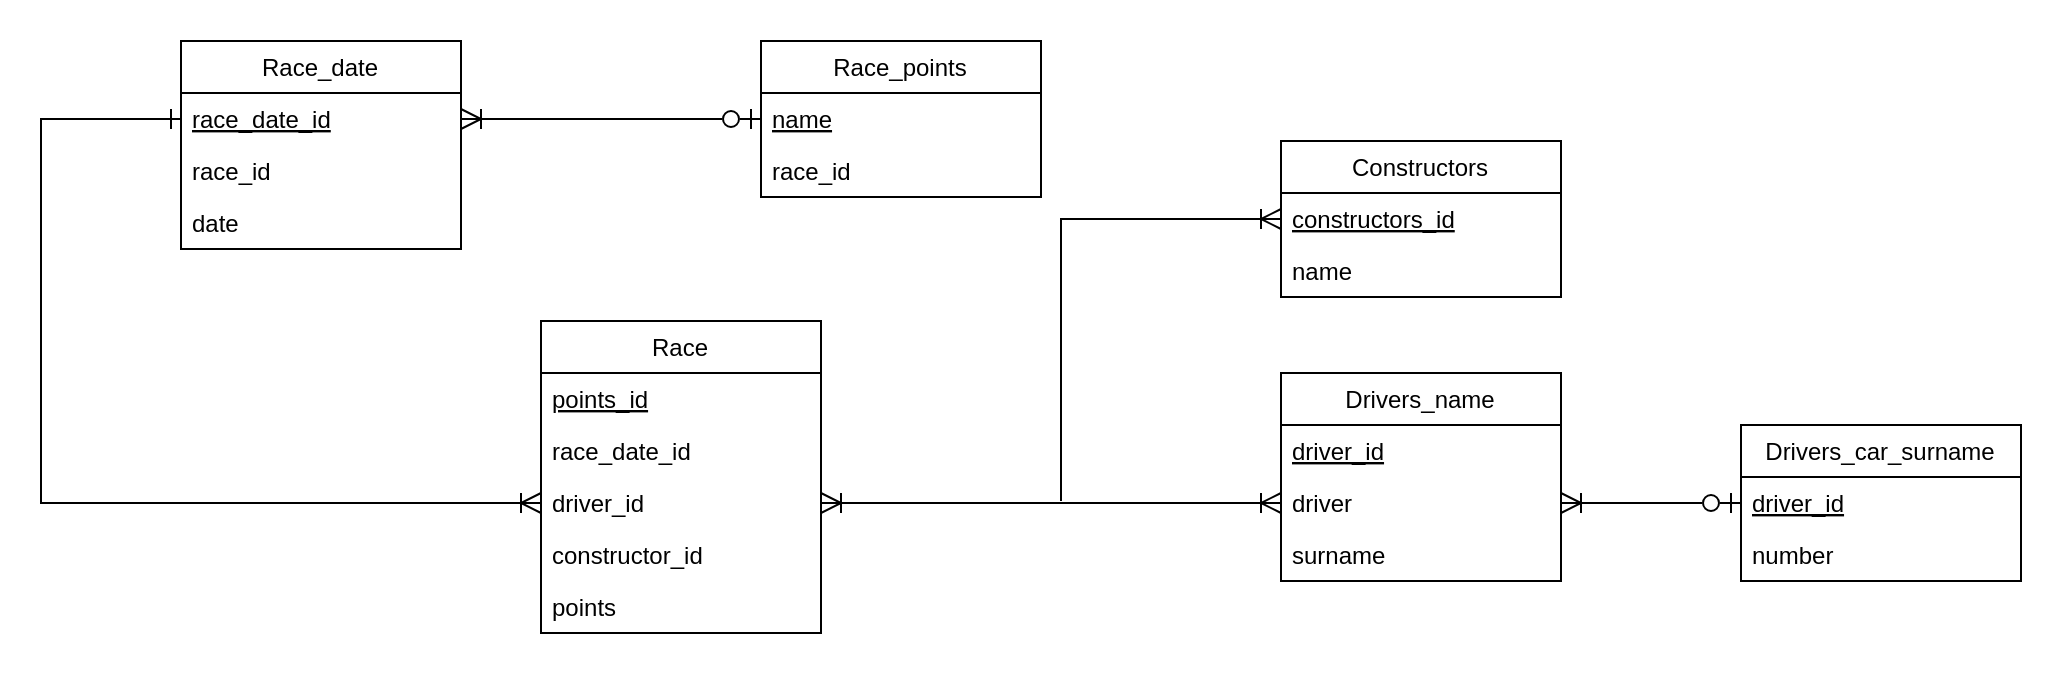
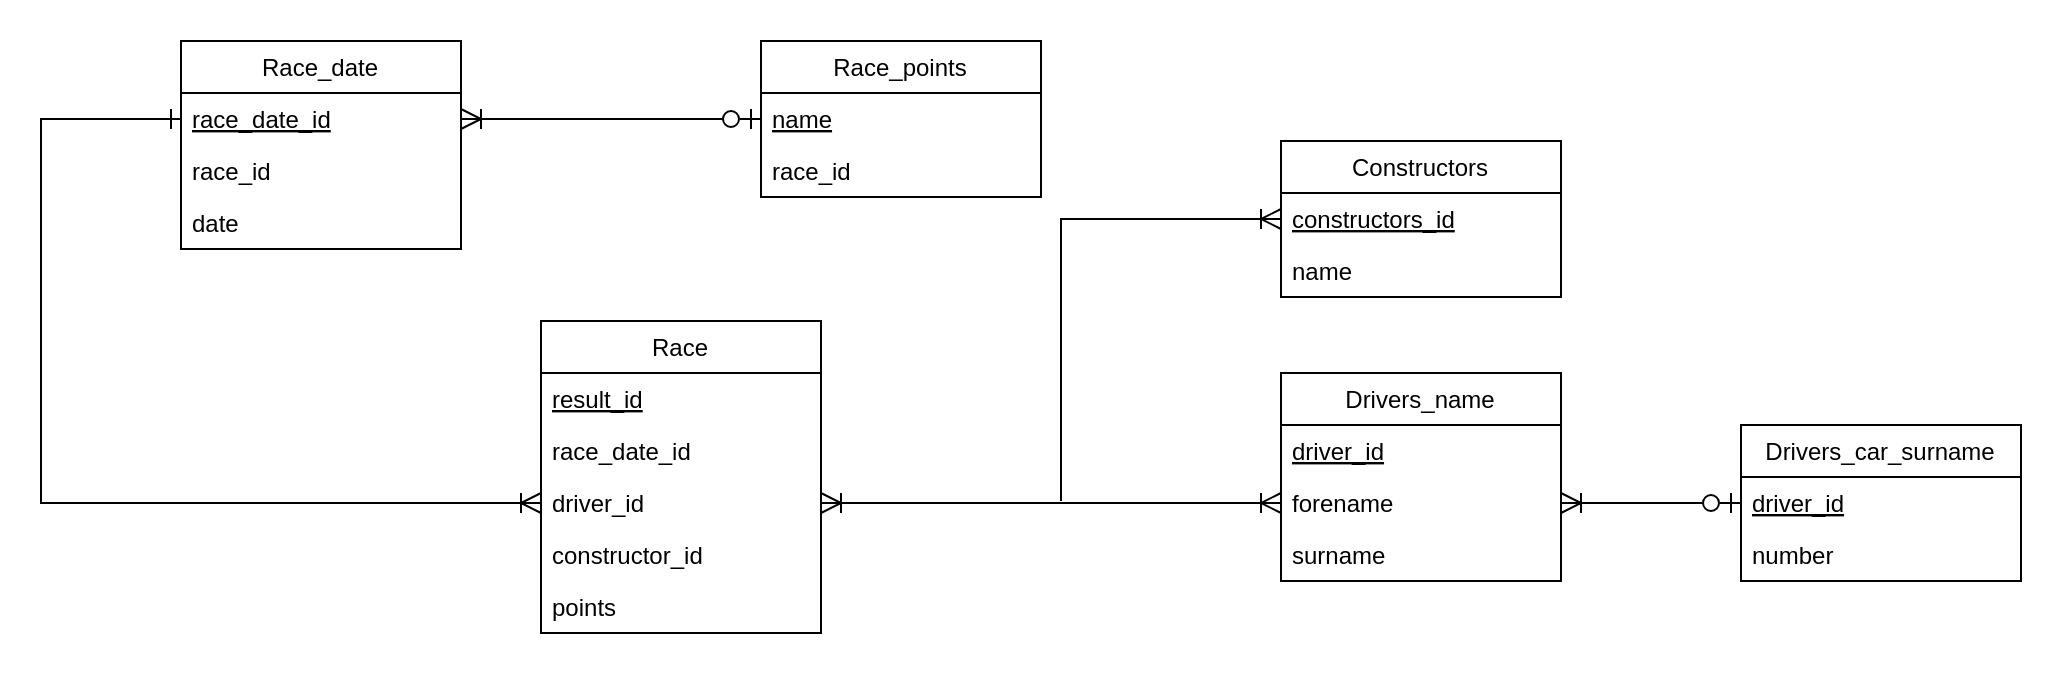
node "points_id": label "points_id" -> "result_id"
node "driver": label "driver" -> "forename"
